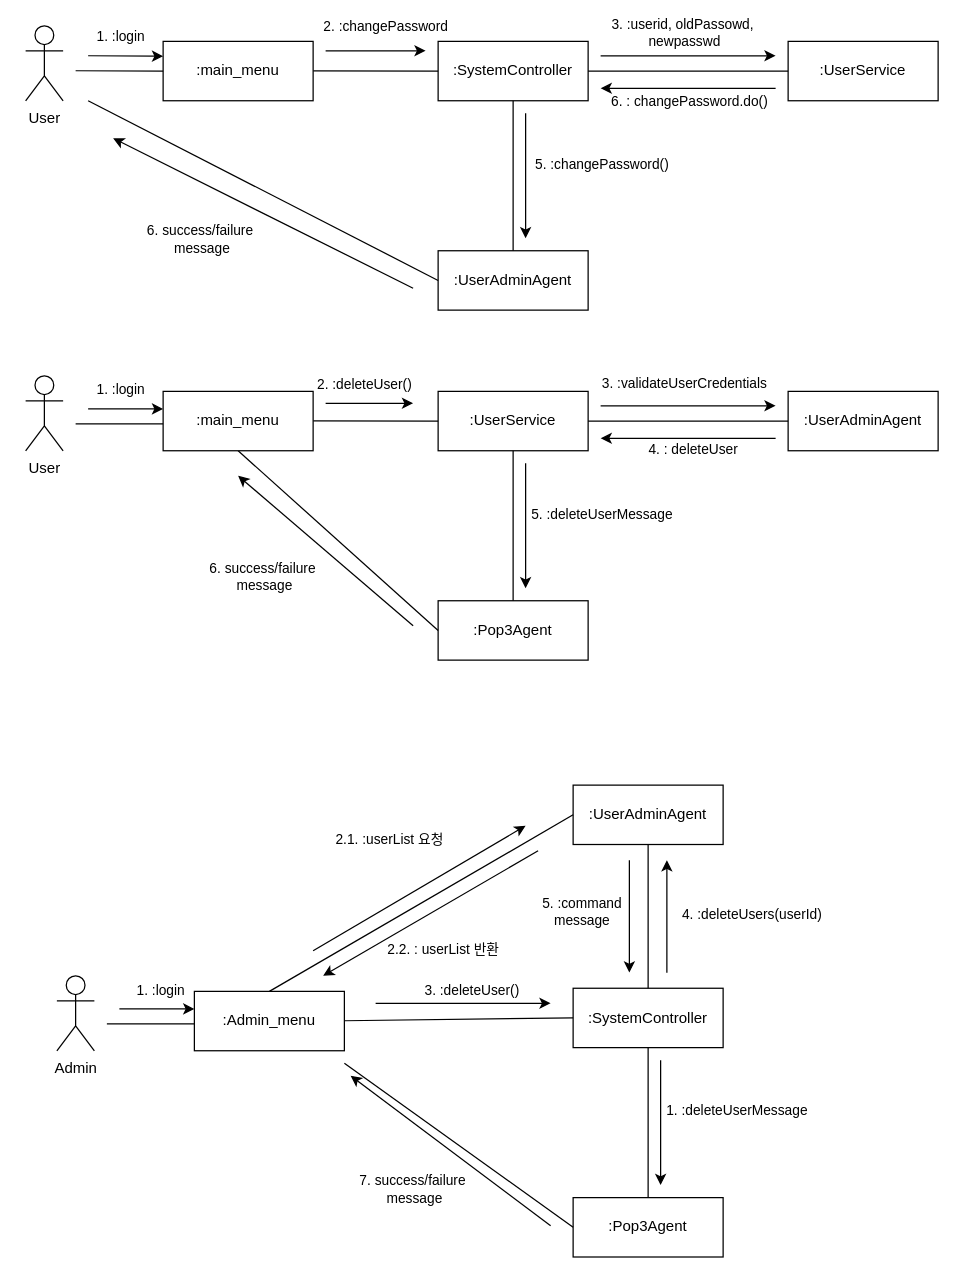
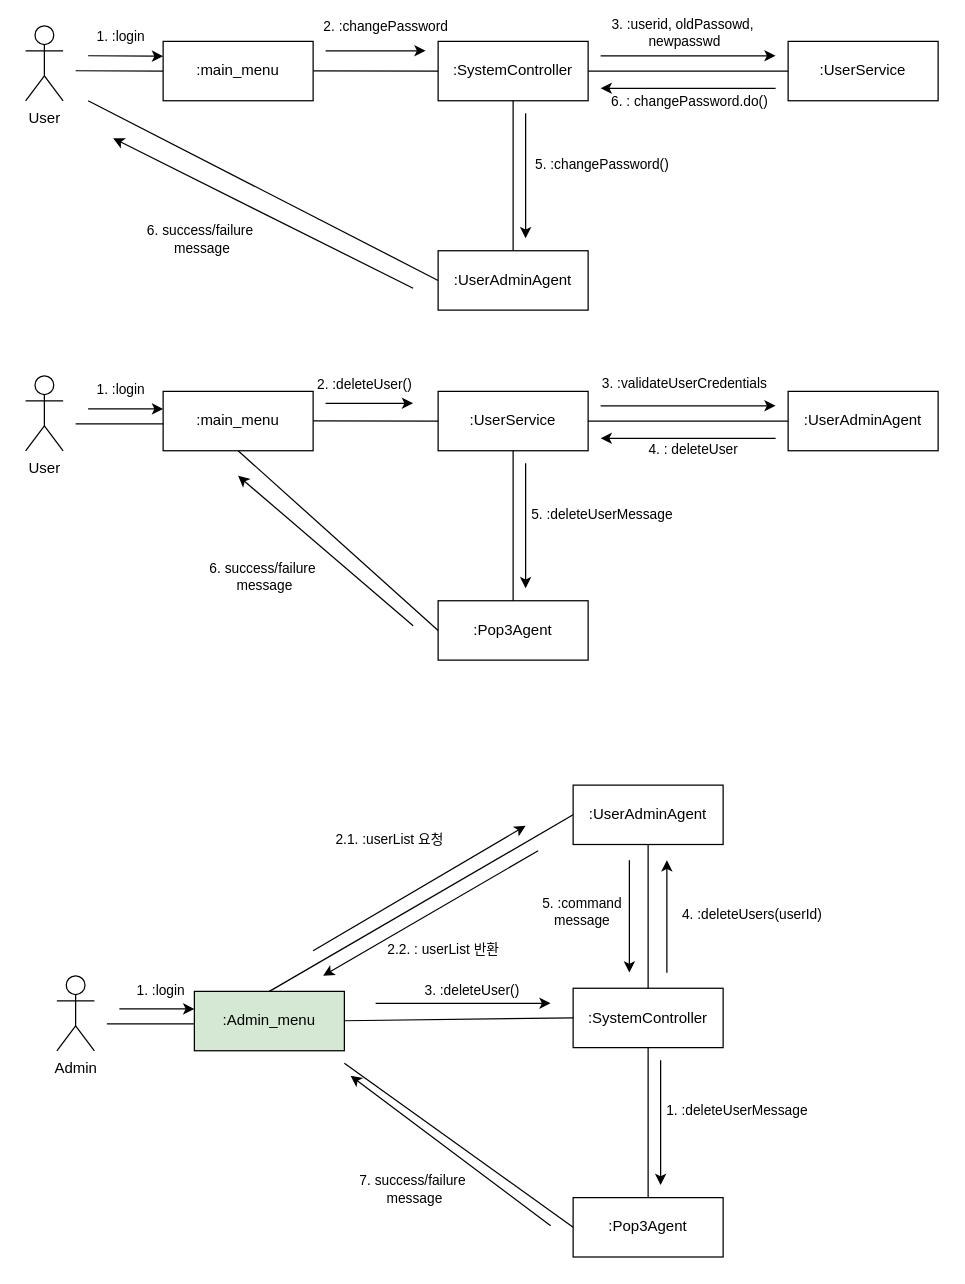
node ":Admin_menu": fillcolor #ffffff -> #d5e8d4
